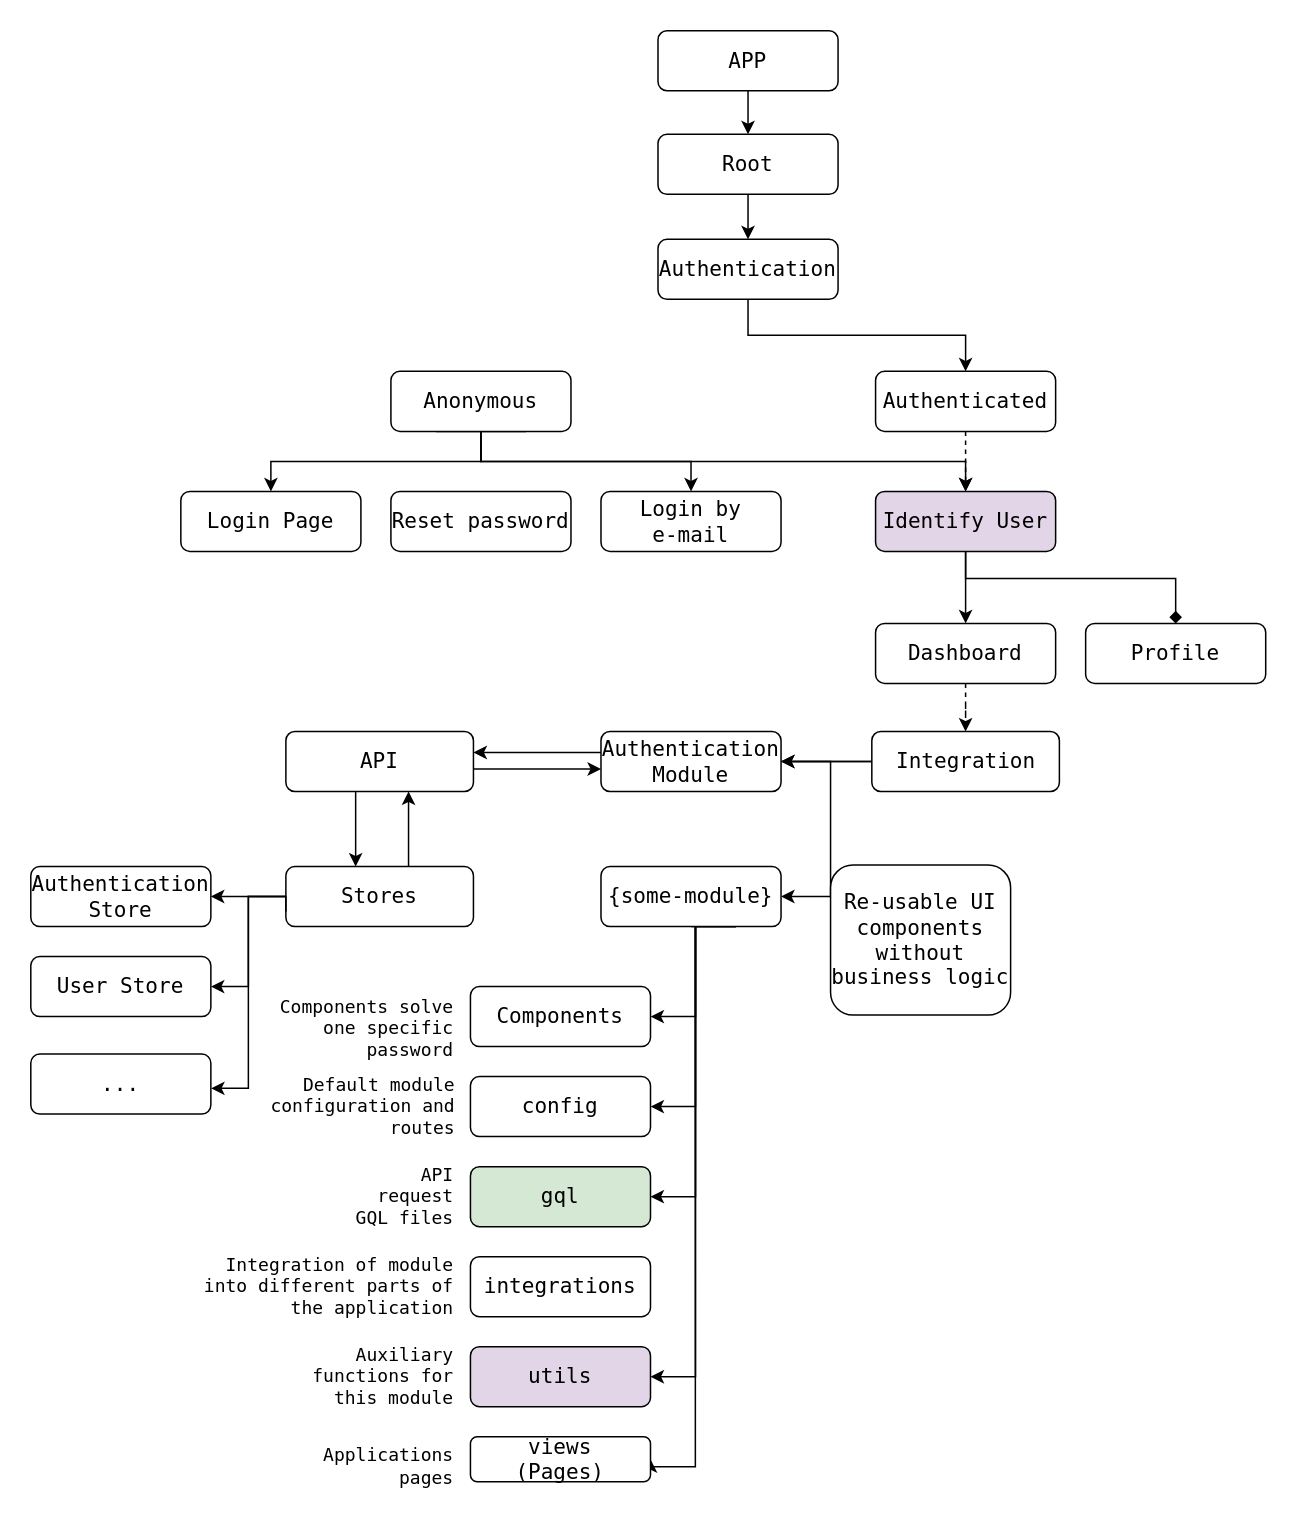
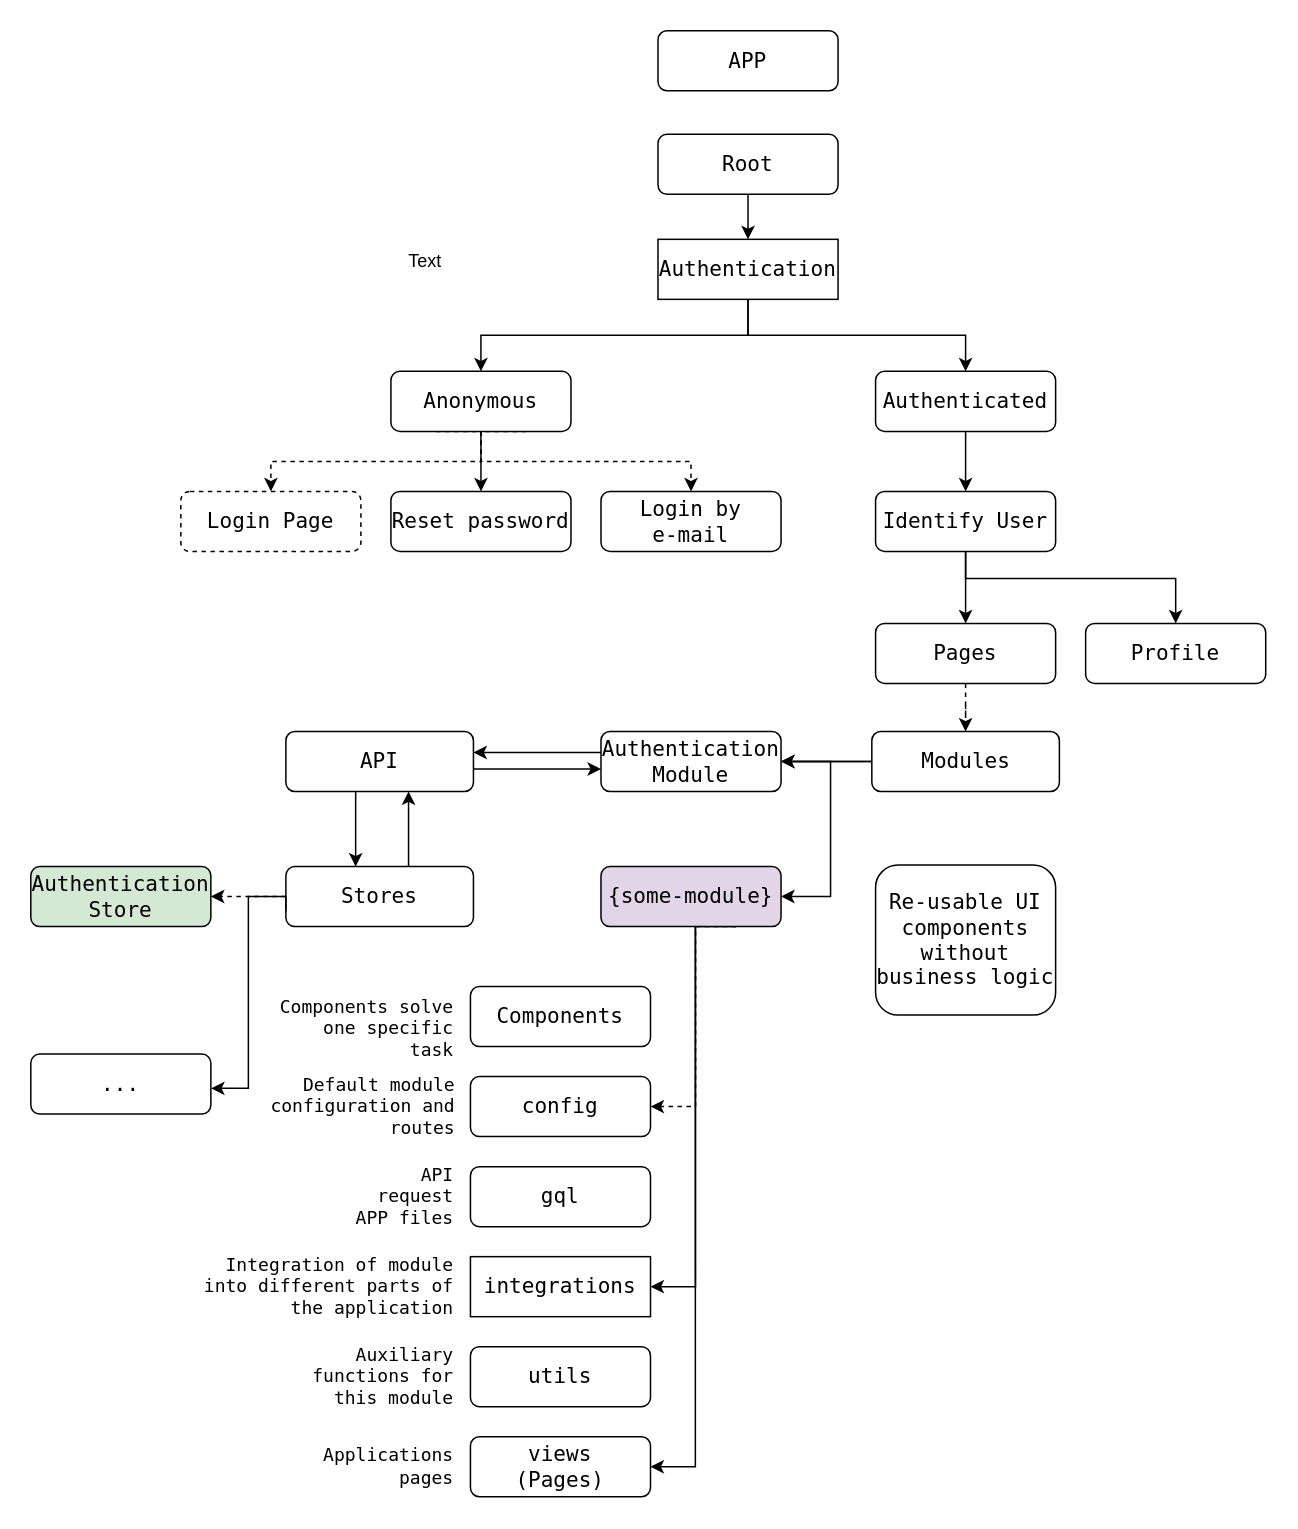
edge "APP" -> "Root": removed
node "Text": added
node "Authentication": shape rounded rectangle -> rectangle
edge "Authentication" -> "Anonymous": added
edge "Authenticated" -> "Identify User": style dashed -> solid
edge "Anonymous" -> "Login Page": style solid -> dashed
edge "Anonymous" -> "Identify User": now "Anonymous" -> "Reset password"
edge "Anonymous" -> "Login by e-mail": style solid -> dashed
node "Login Page": style solid -> dashed
node "Identify User": fillcolor #e1d5e7 -> #ffffff
edge "Identify User" -> "Profile": arrowhead diamond -> classic
node "Dashboard": label "Dashboard" -> "Pages"
node "Integration": label "Integration" -> "Modules"
node "Authentication Store": fillcolor #ffffff -> #d5e8d4
edge "Stores" -> "Authentication Store": style solid -> dashed
node "{some-module}": fillcolor #ffffff -> #e1d5e7
node "Re-usable UI components without business logic": moved (920, 940) -> (965, 940)
node "User Store": removed
edge "Stores" -> "User Store": removed
edge "{some-module}" -> "Components": removed
node "Components solve one specific password": label "Components solve one specific password" -> "Components solve one specific task"
edge "{some-module}" -> "config": style solid -> dashed
node "API request GQL files": label "API request GQL files" -> "API request APP files"
node "gql": fillcolor #d5e8d4 -> #ffffff
edge "{some-module}" -> "gql": removed
node "integrations": shape rounded rectangle -> rectangle
edge "{some-module}" -> "integrations": added
node "utils": fillcolor #e1d5e7 -> #ffffff
edge "{some-module}" -> "utils": removed
node "views (Pages)": size 180x45 -> 180x60
